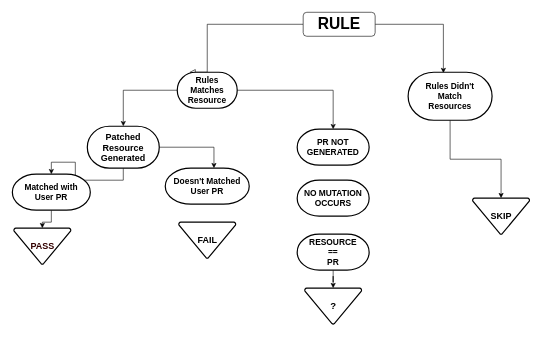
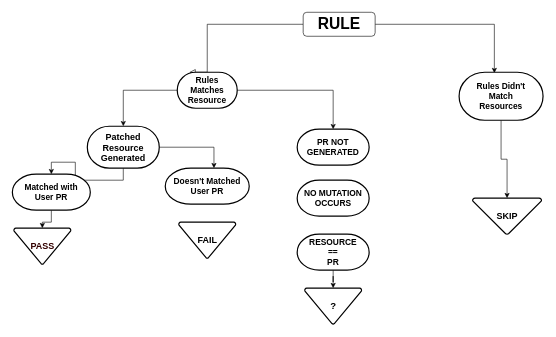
node "Rules Didn't Match Resources": moved (450, 96) -> (501, 96)
node "SKIP": size 57x36 -> 69x36
